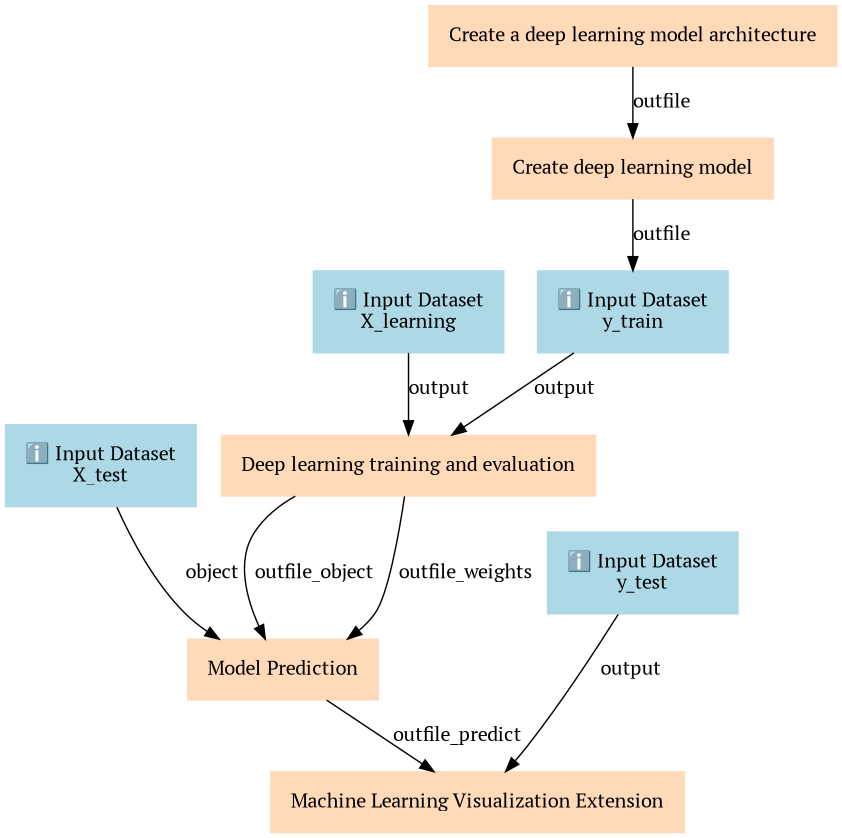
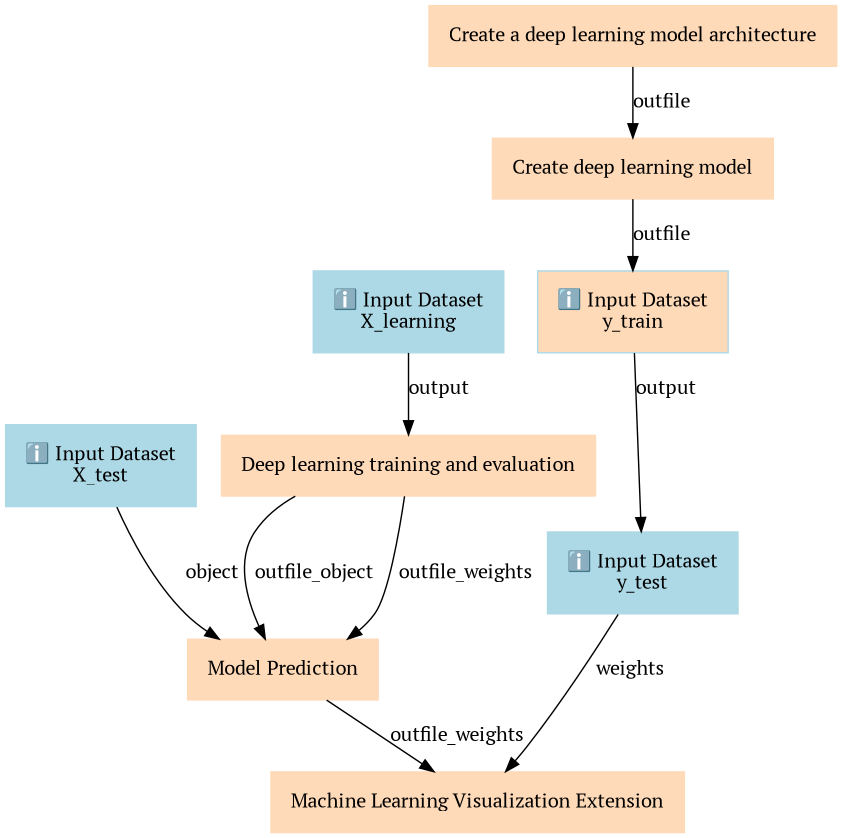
node "ℹ️ Input Dataset y_train": fillcolor lightblue -> peachpuff
edge "ℹ️ Input Dataset y_train" -> "Deep learning training and evaluation": now "ℹ️ Input Dataset y_train" -> "ℹ️ Input Dataset y_test"
edge "ℹ️ Input Dataset y_test" -> "Machine Learning Visualization Extension": label "output" -> "weights"
edge "Model Prediction" -> "Machine Learning Visualization Extension": label "outfile_predict" -> "outfile_weights"
